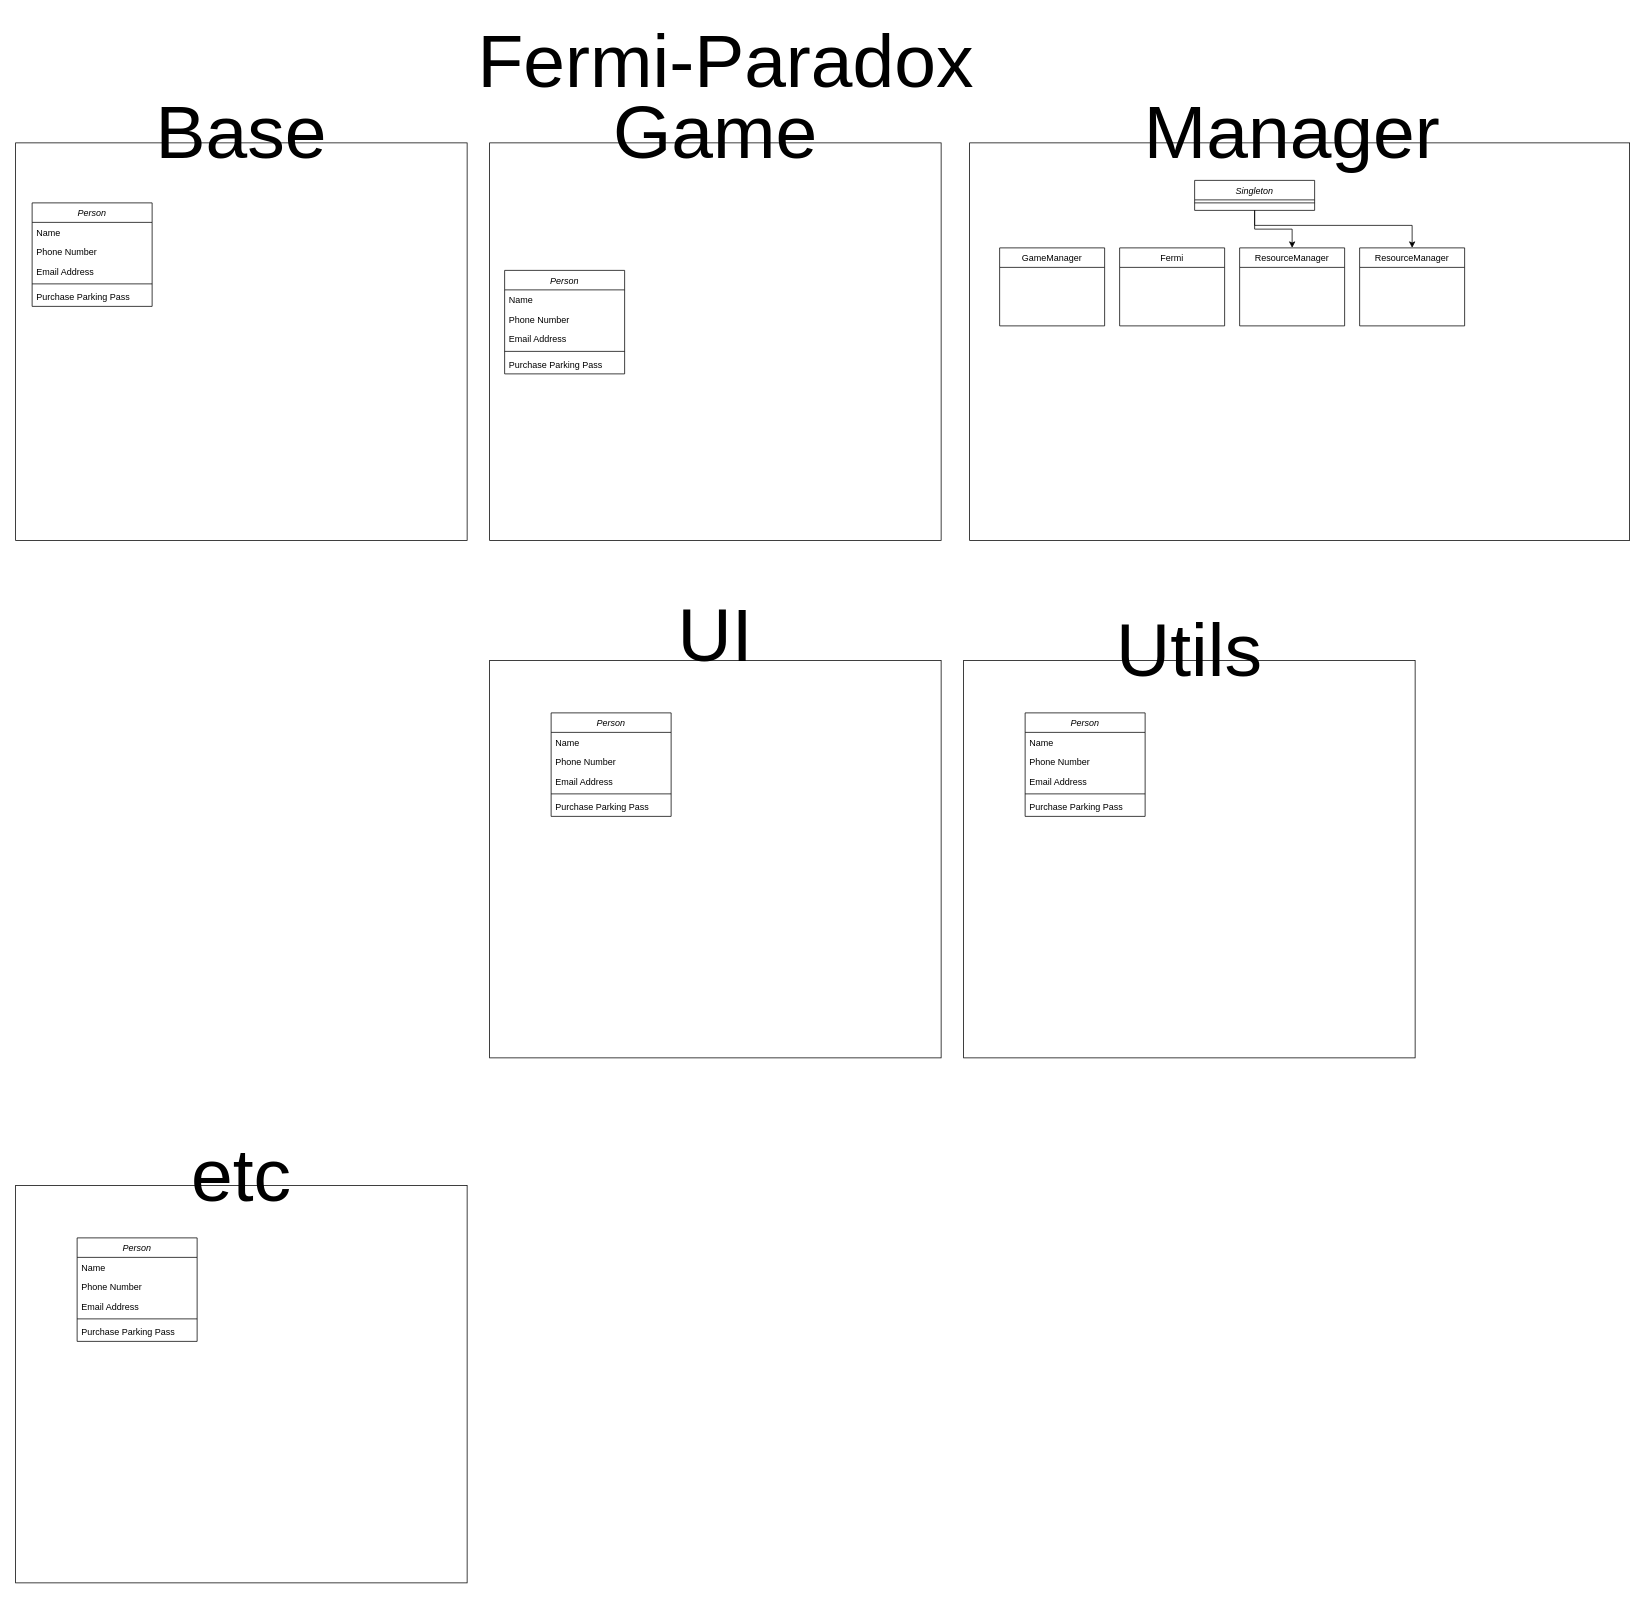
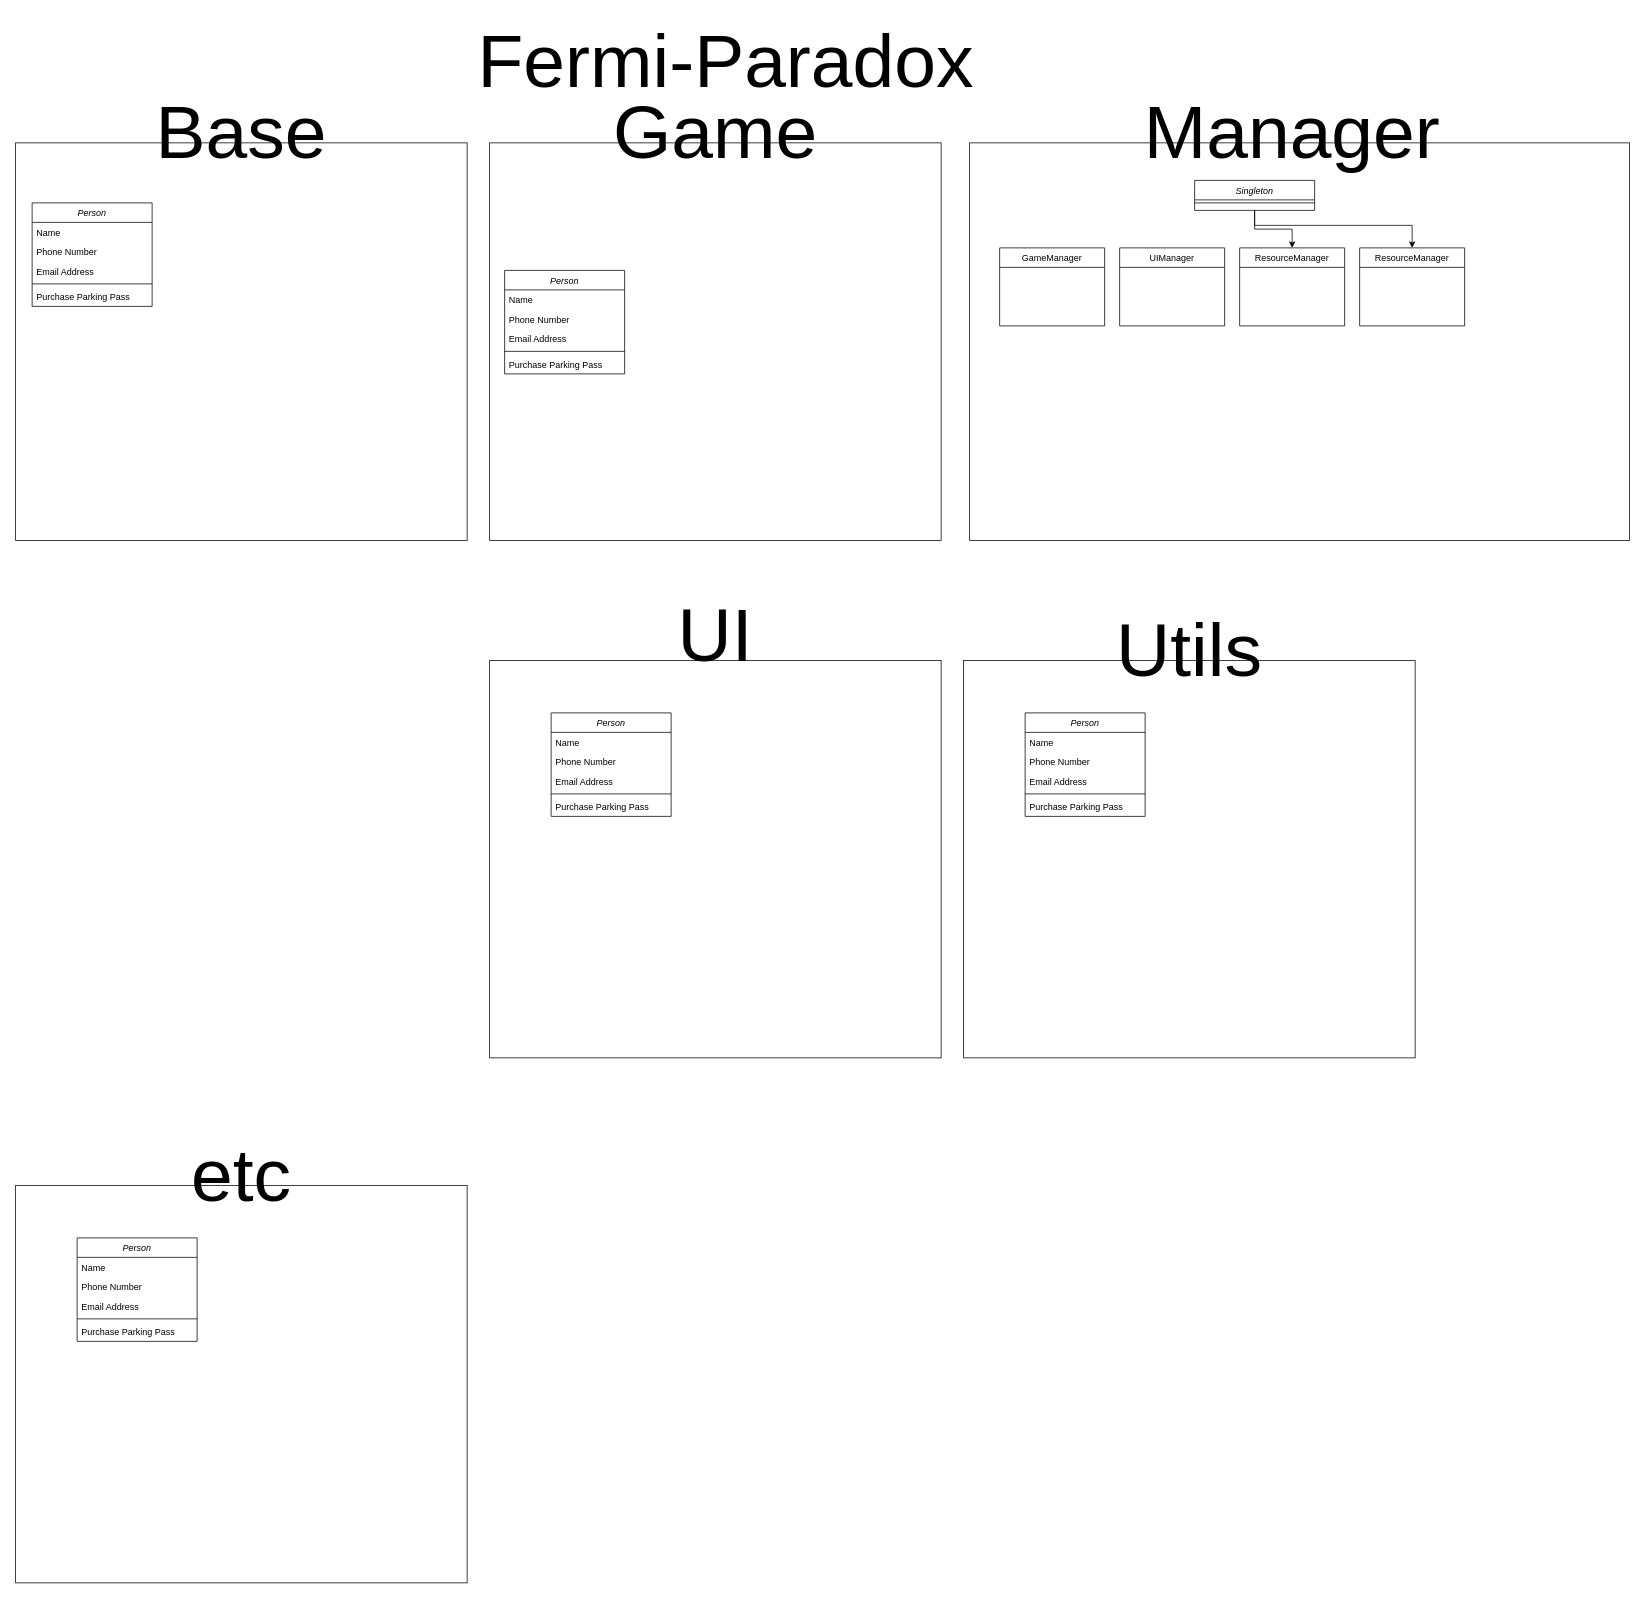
node "Fermi": label "Fermi" -> "UIManager"
